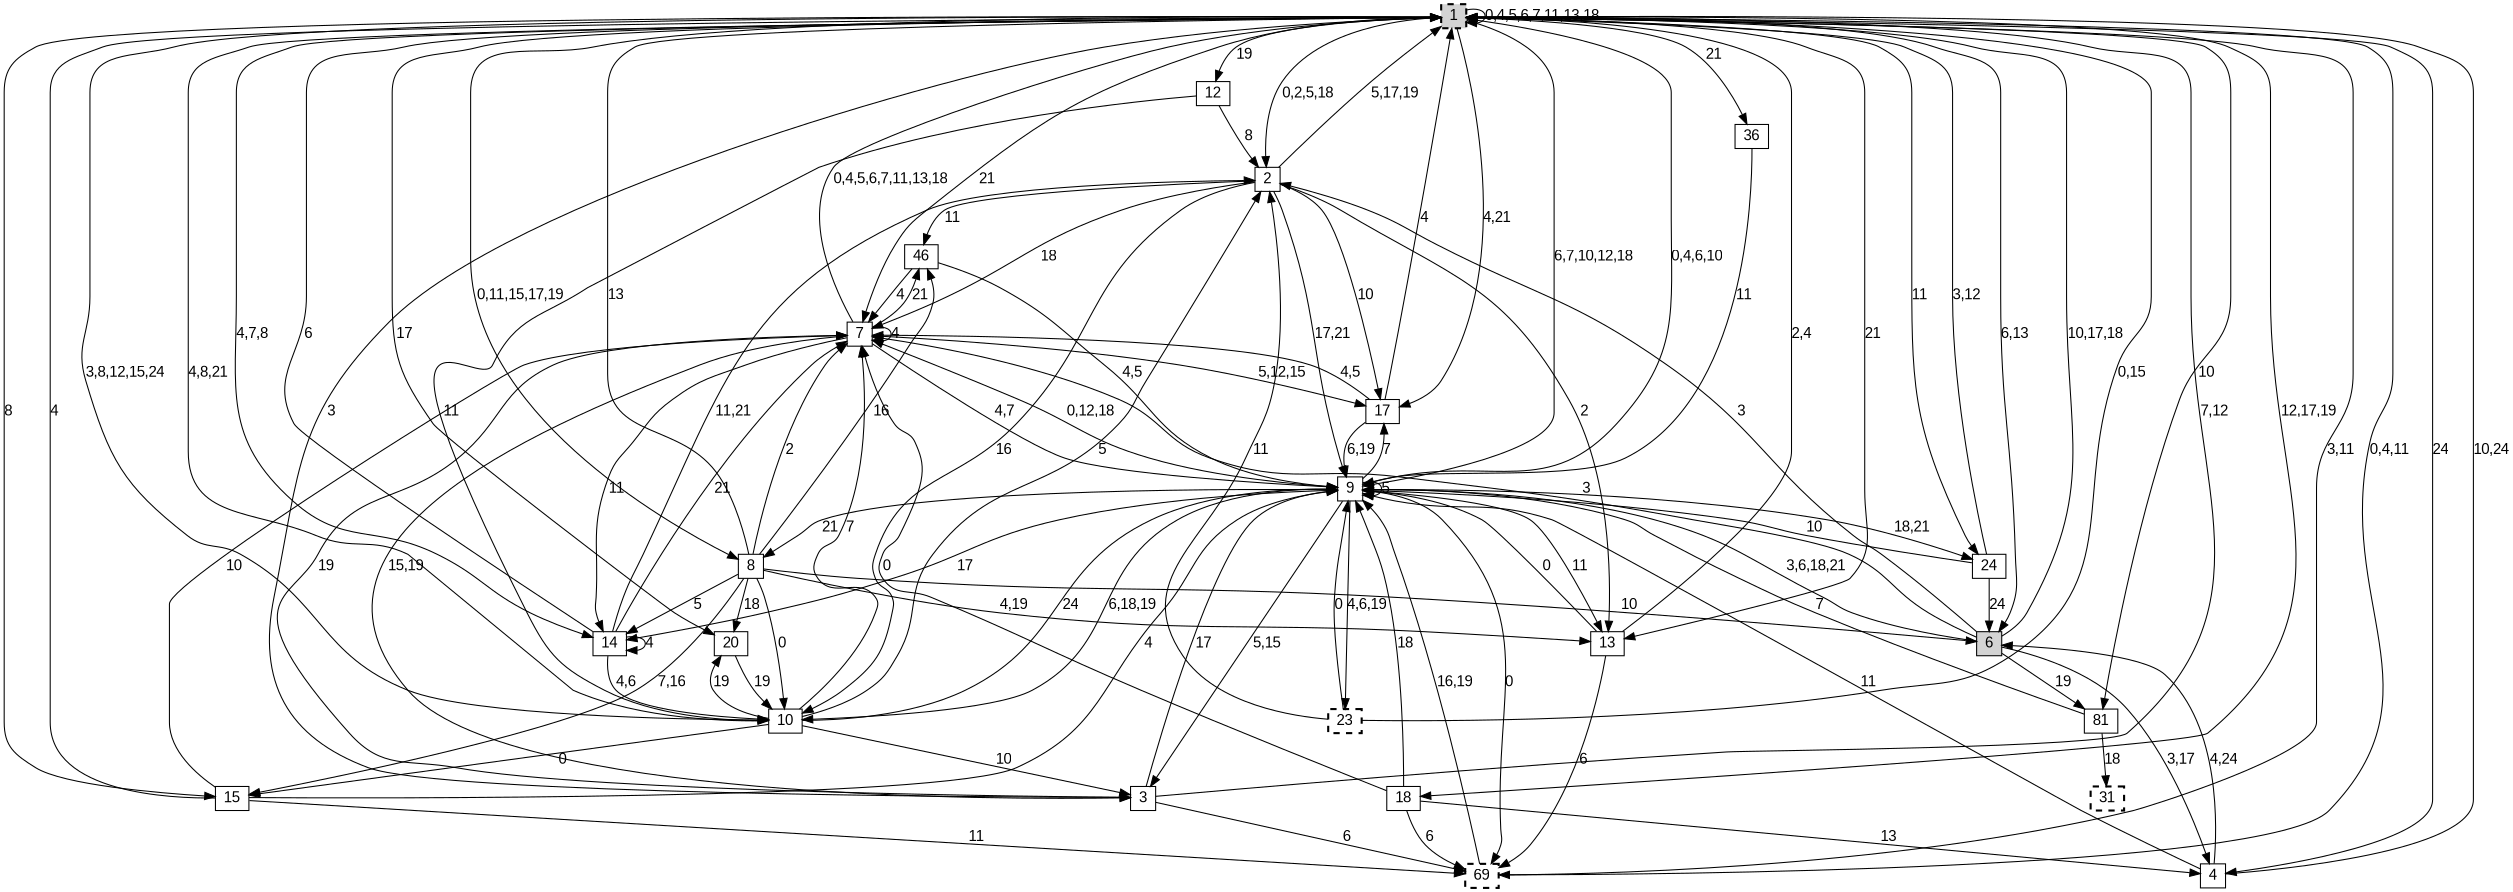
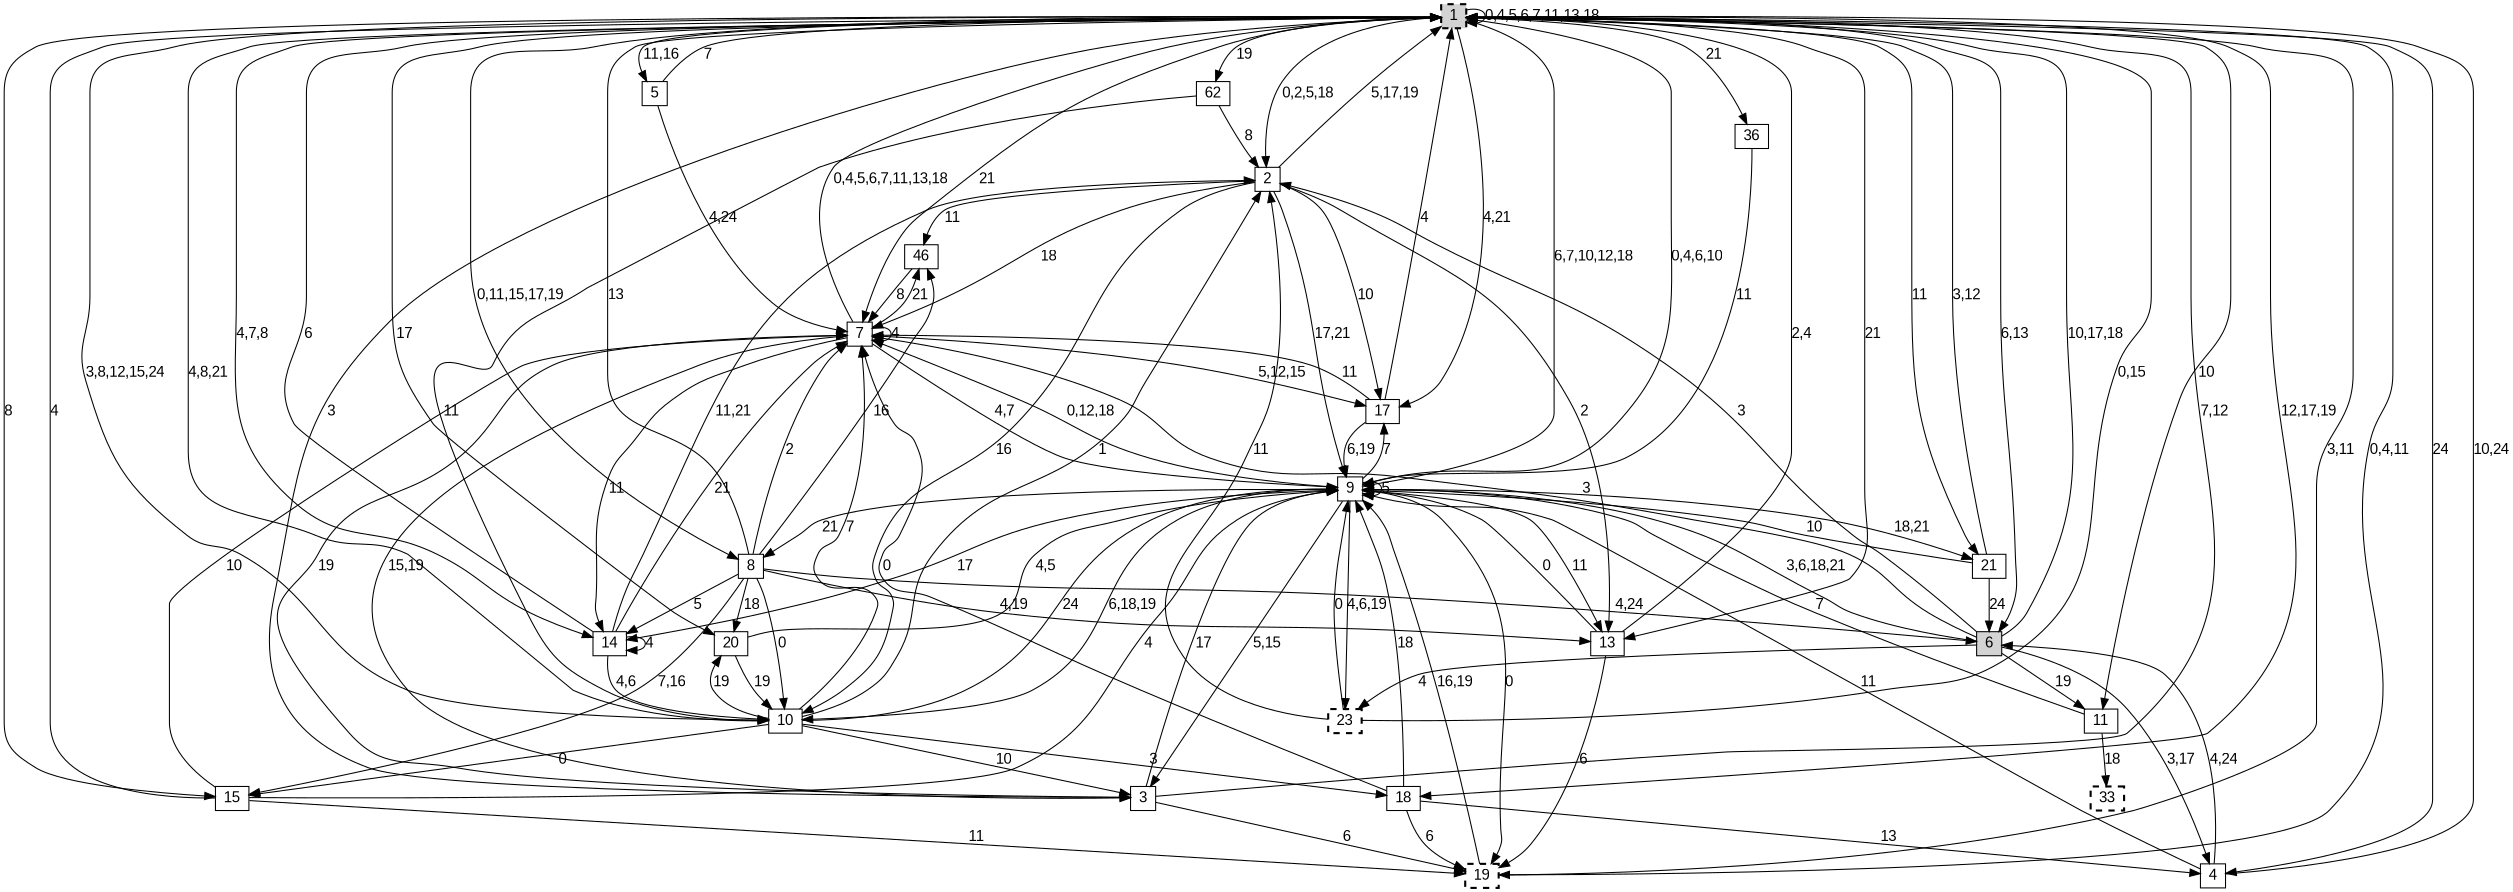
node "5": added
node "12": label "12" -> "62"
edge "46" -> "7": label "4" -> "8"
edge "17" -> "7": label "4,5" -> "11"
edge "46" -> "9": now "20" -> "9"
edge "10" -> "2": label "5" -> "1"
node "24": label "24" -> "21"
edge "8" -> "6": label "10" -> "4,24"
edge "6" -> "23": added, label "4"
node "81": label "81" -> "11"
edge "10" -> "18": added, label "3"
node "31": label "31" -> "33"
node "69": label "69" -> "19"
